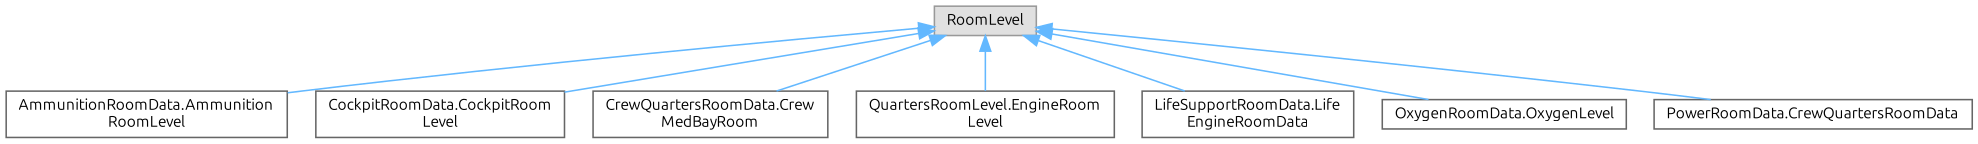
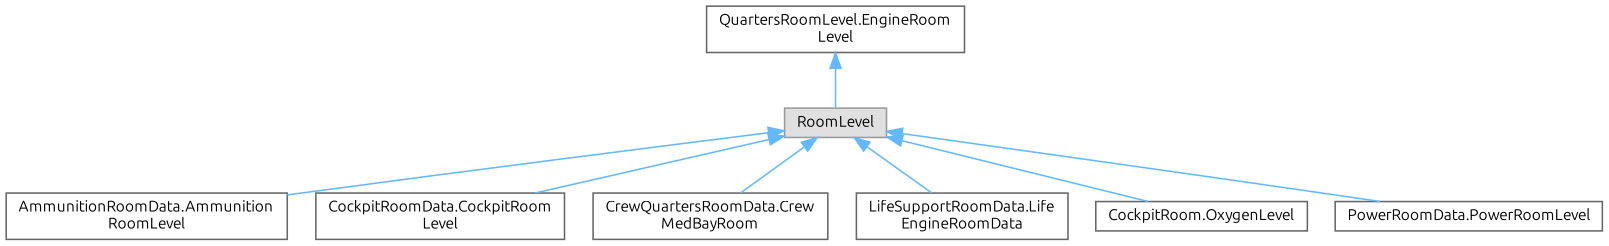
edge "QuartersRoomLevel.EngineRoom Level" -> "RoomLevel": reversed
node "OxygenRoomData.OxygenLevel": label "OxygenRoomData.OxygenLevel" -> "CockpitRoom.OxygenLevel"
node "PowerRoomData.CrewQuartersRoomData": label "PowerRoomData.CrewQuartersRoomData" -> "PowerRoomData.PowerRoomLevel"
